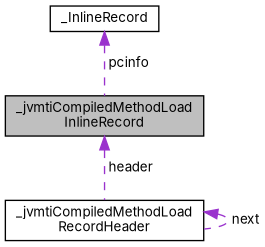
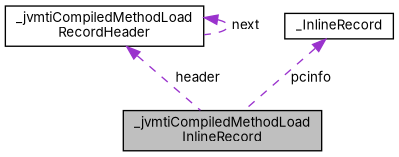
edge "_jvmtiCompiledMethodLoad RecordHeader" -> "_jvmtiCompiledMethodLoad InlineRecord": reversed
